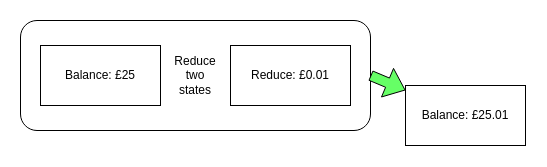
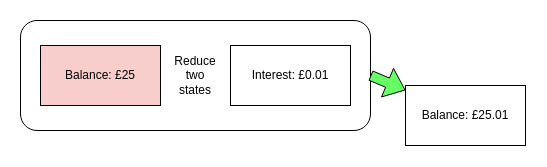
node "Balance: £25": fillcolor #ffffff -> #f8cecc
node "Reduce: £0.01": label "Reduce: £0.01" -> "Interest: £0.01"
